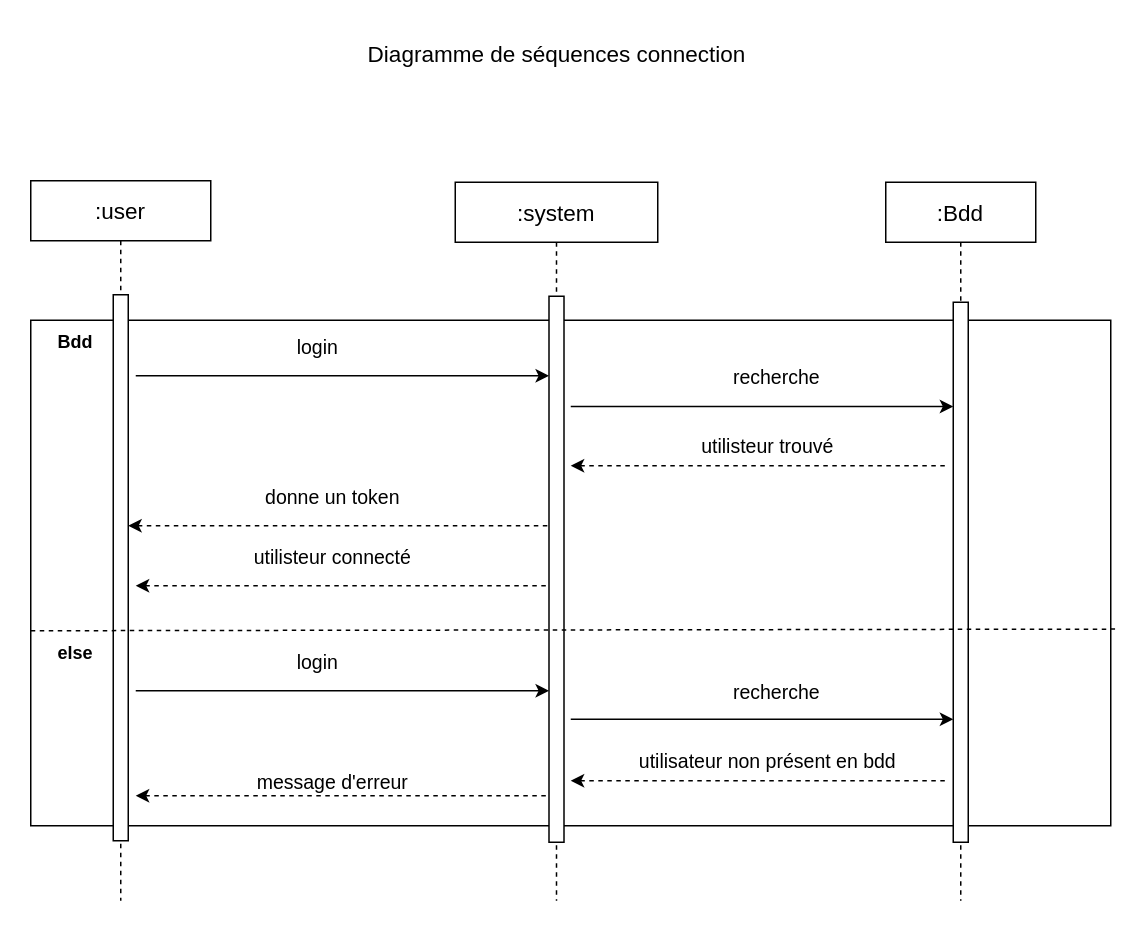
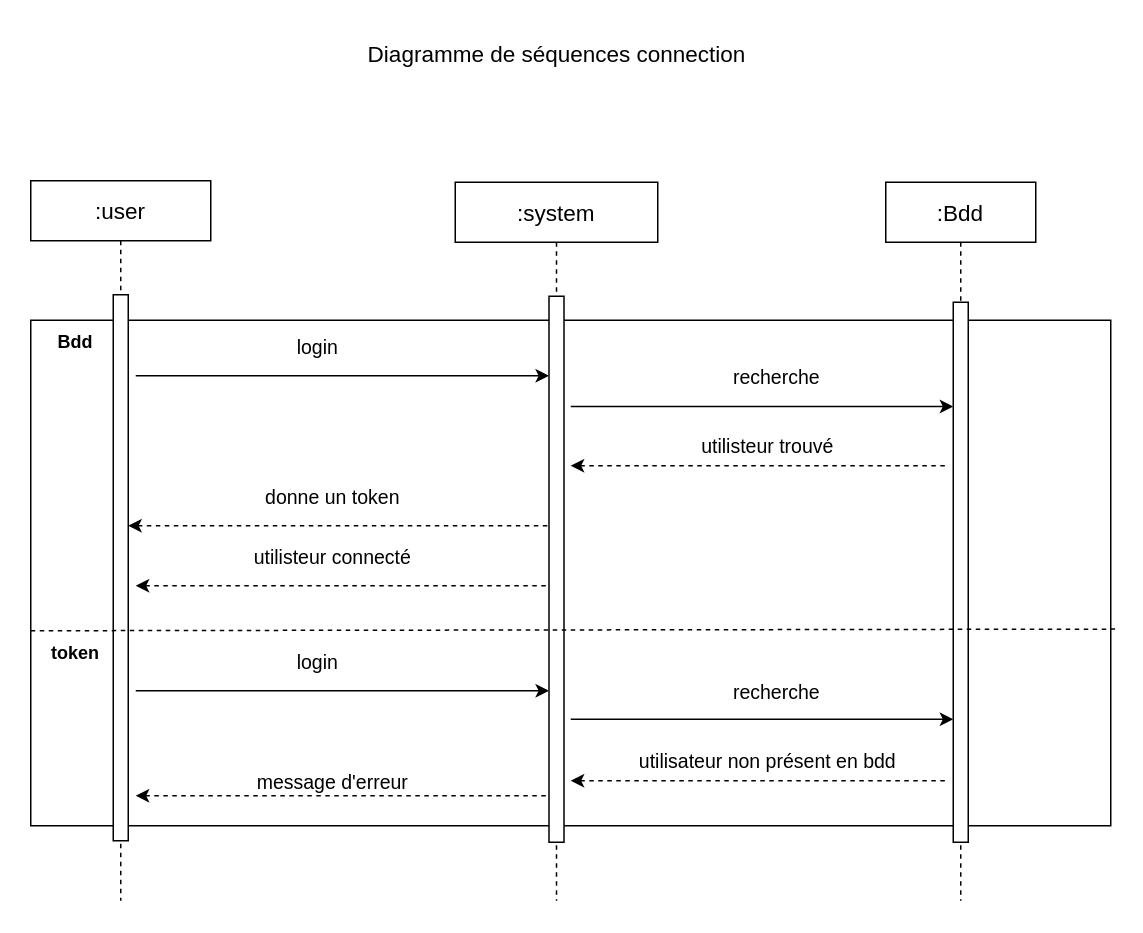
node "else": label "else" -> "token"
